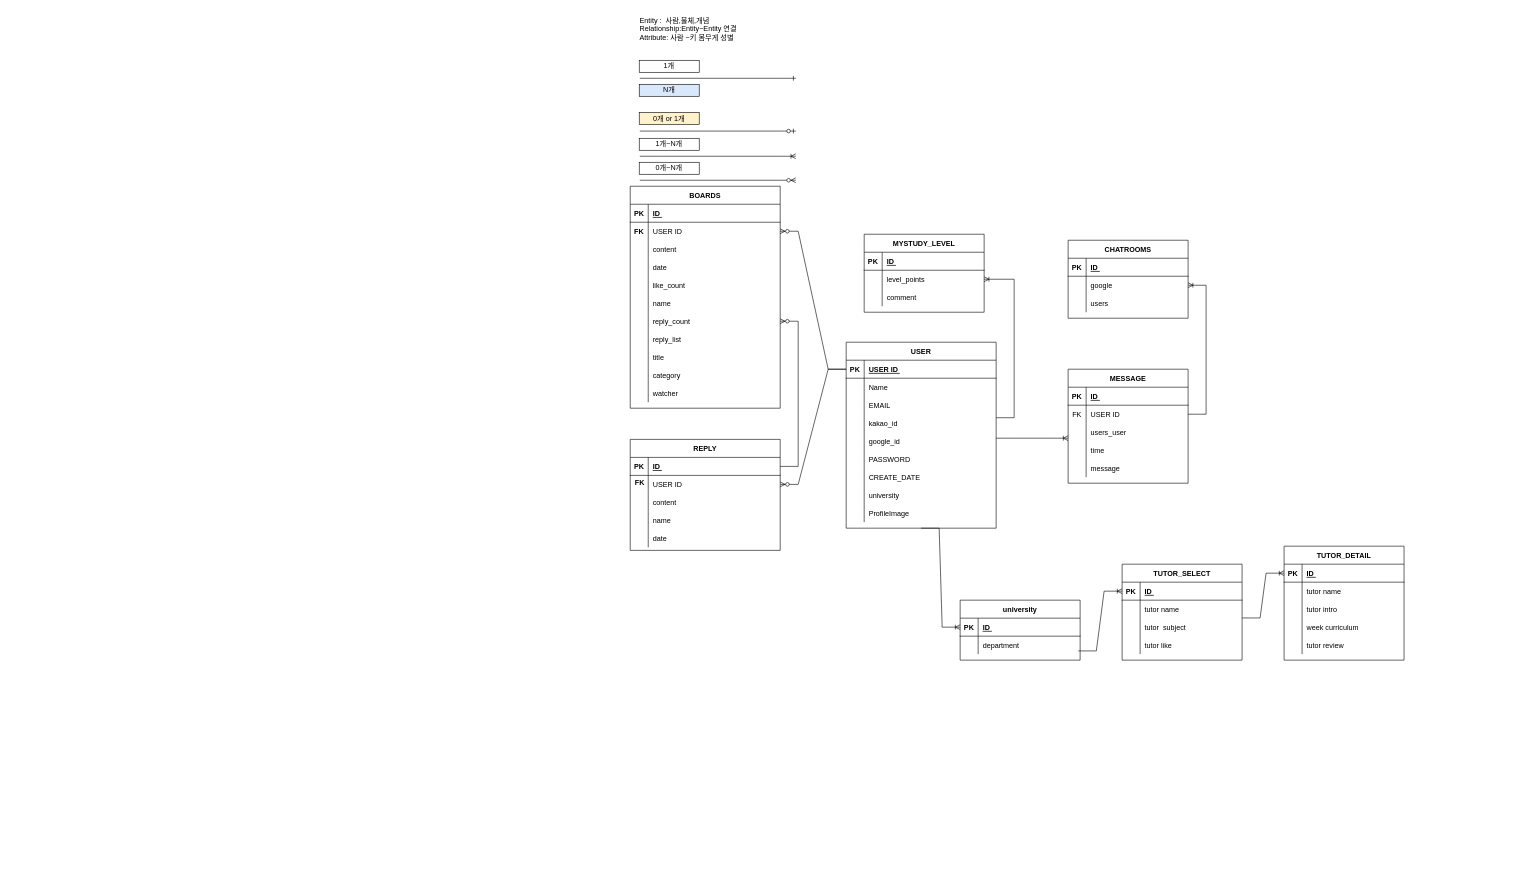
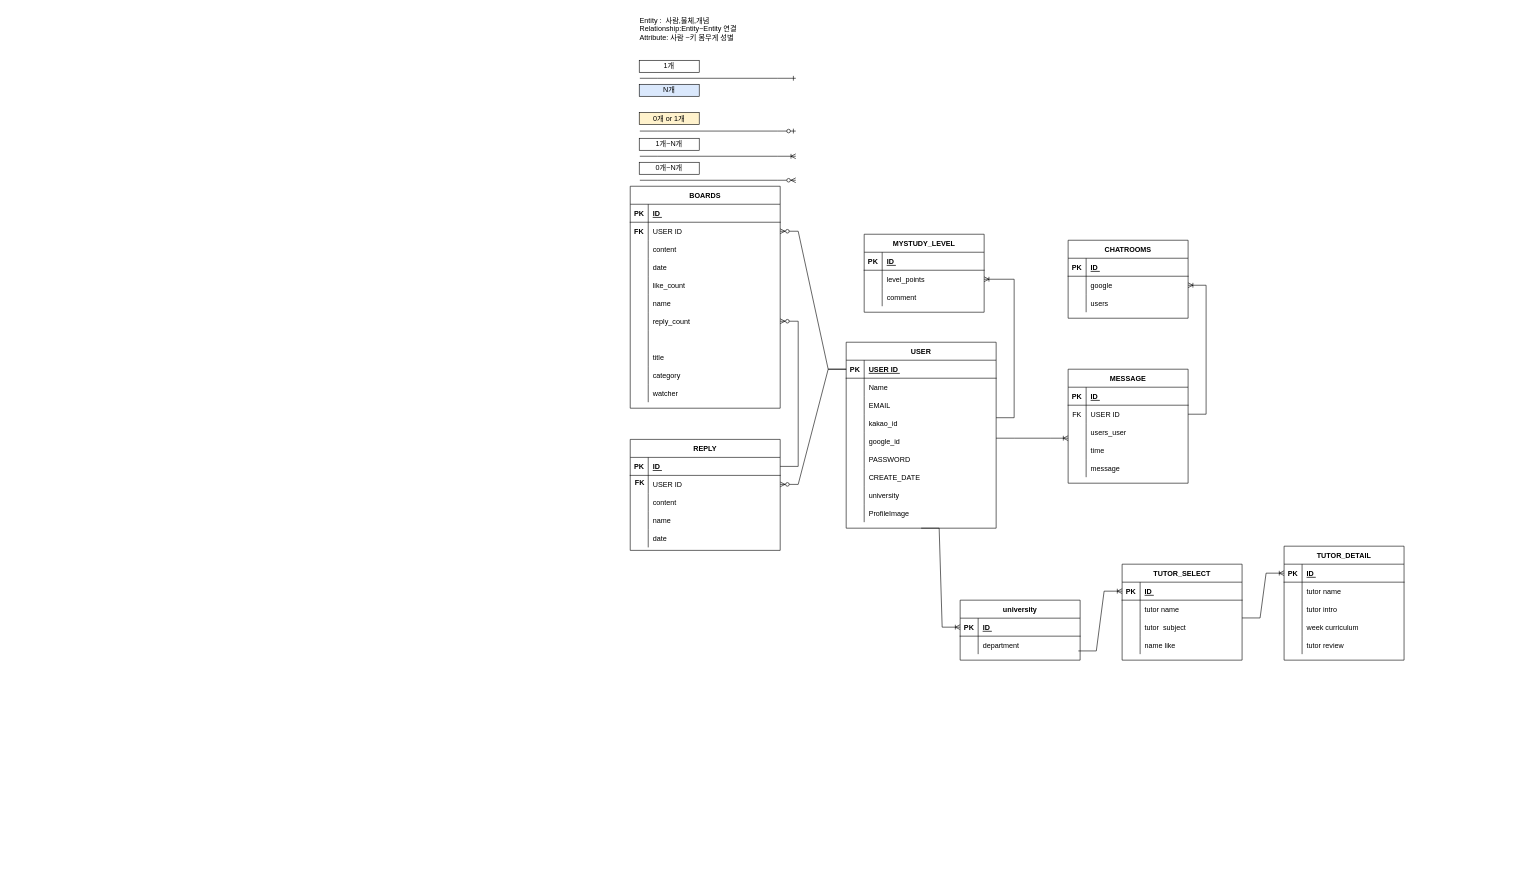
node "reply_list": removed
node "tutor like": label "tutor like" -> "name like"
